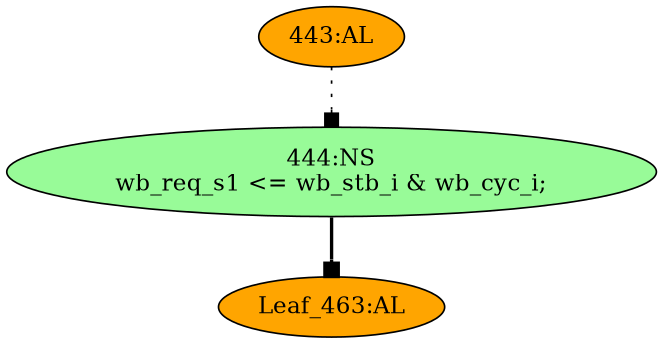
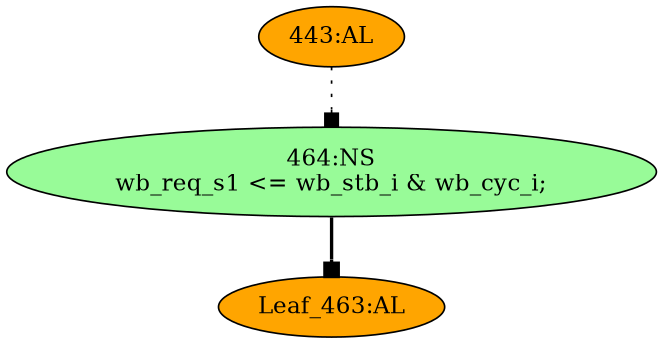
node "444:NS wb_req_s1 <= wb_stb_i & wb_cyc_i;": label "444:NS wb_req_s1 <= wb_stb_i & wb_cyc_i;" -> "464:NS wb_req_s1 <= wb_stb_i & wb_cyc_i;"
